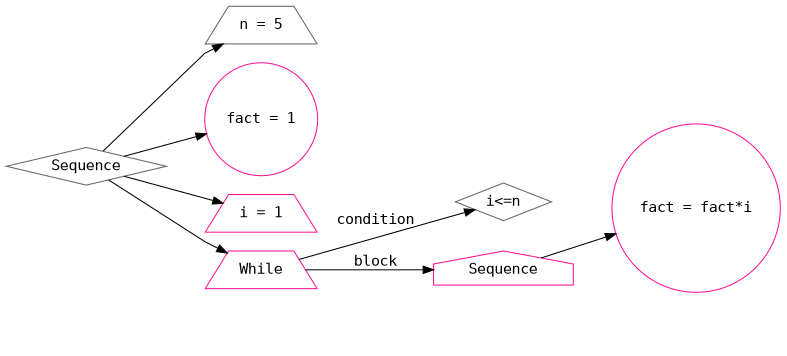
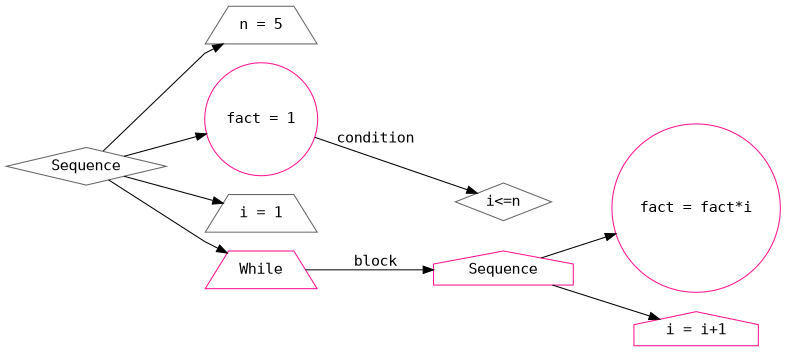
node "i = 1": color deeppink -> gray40
edge "While" -> "i<=n": now "fact = 1" -> "i<=n"
node "i = i+1": added
